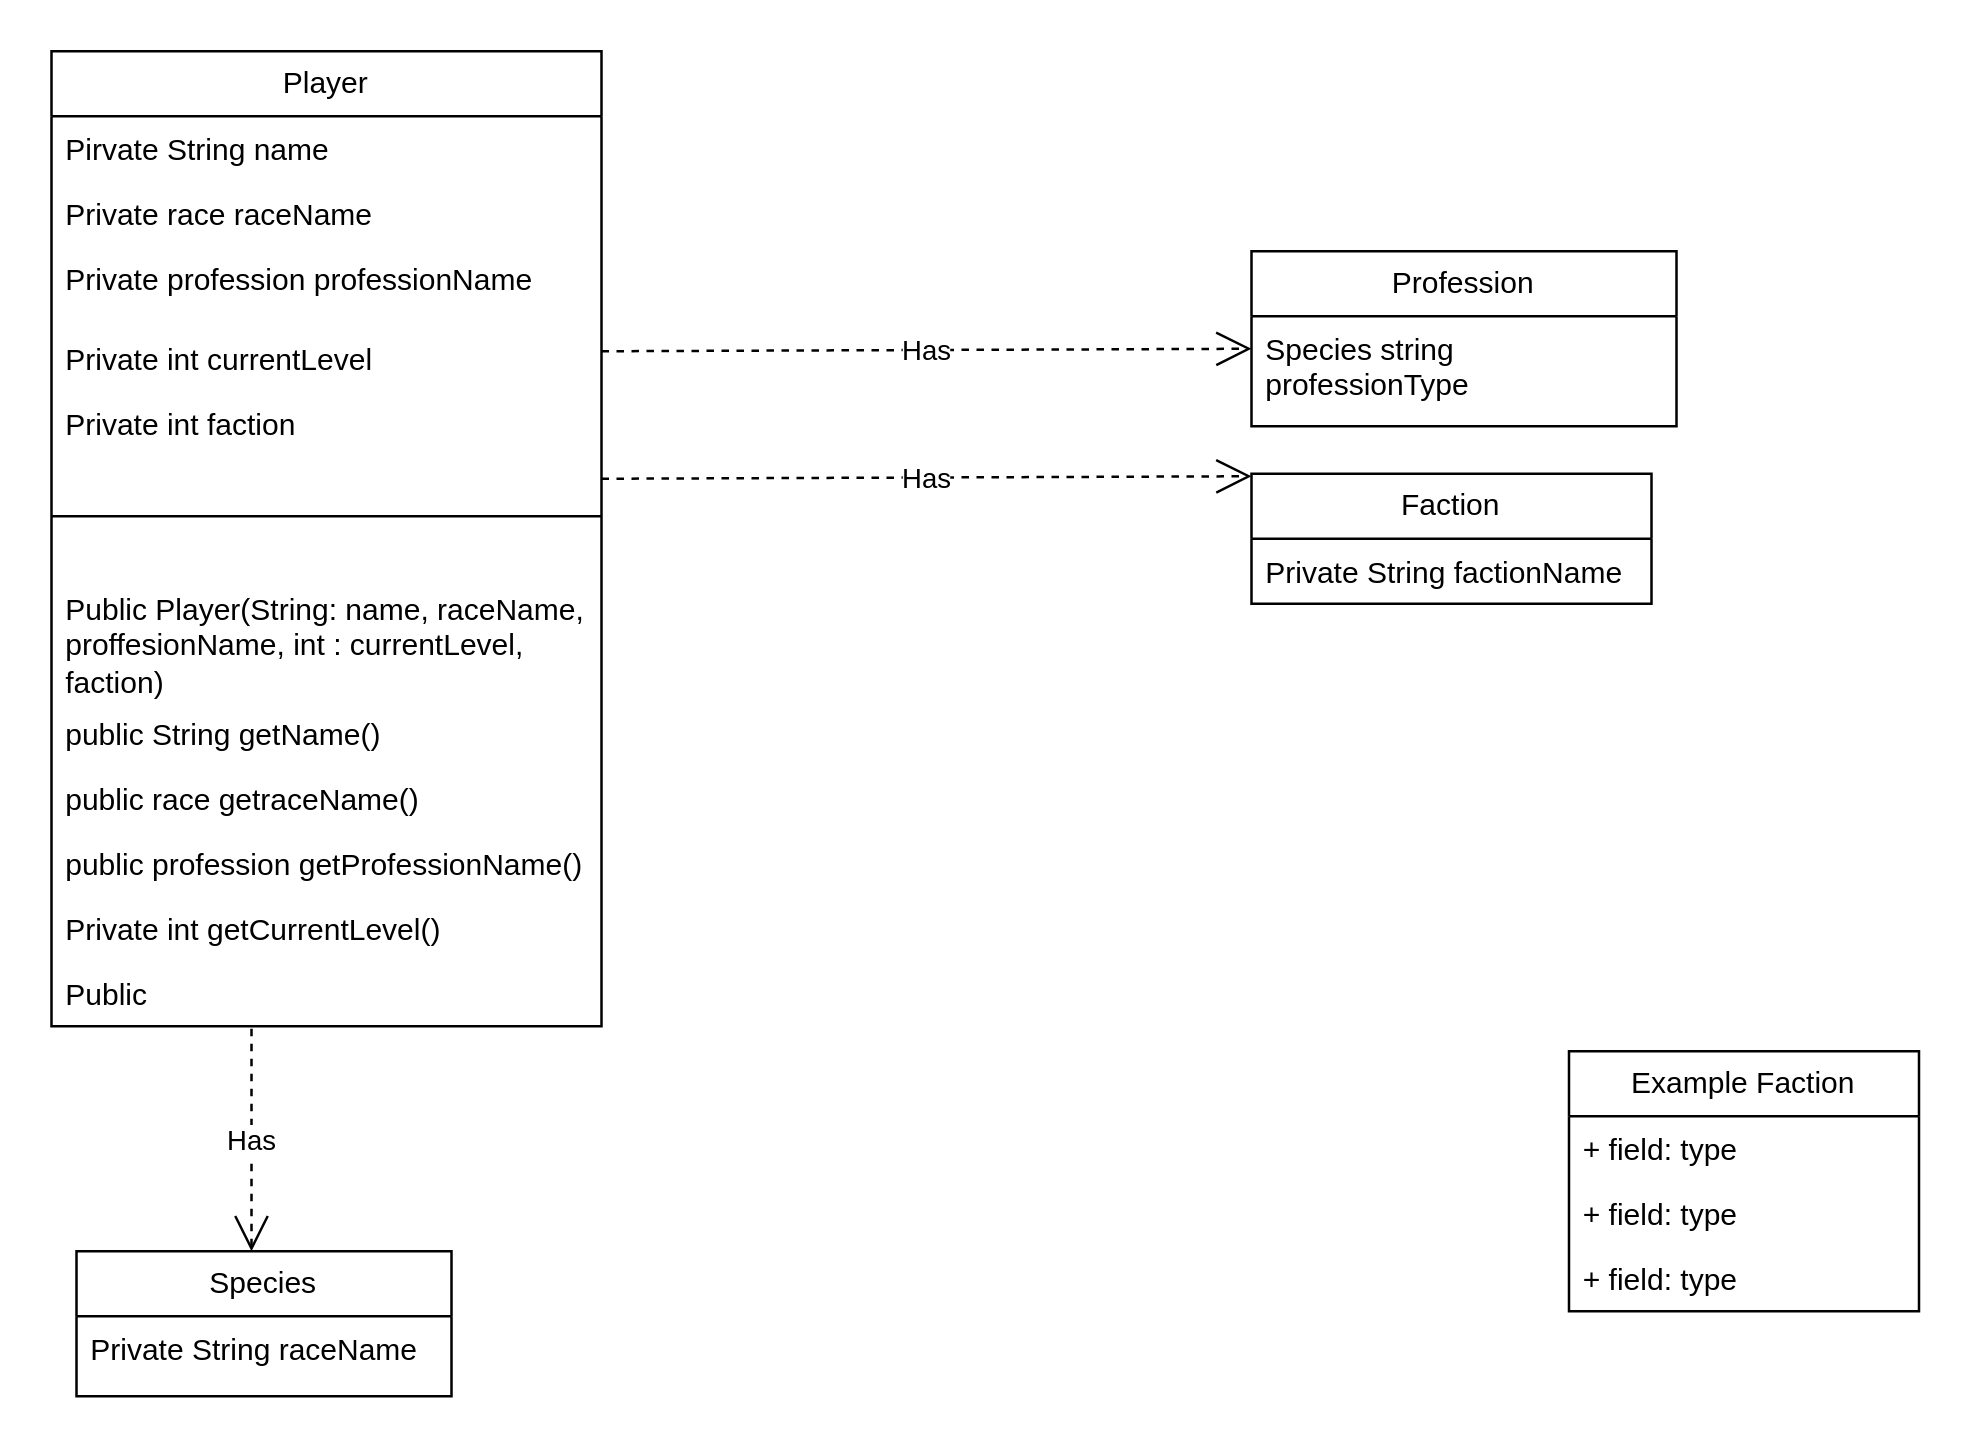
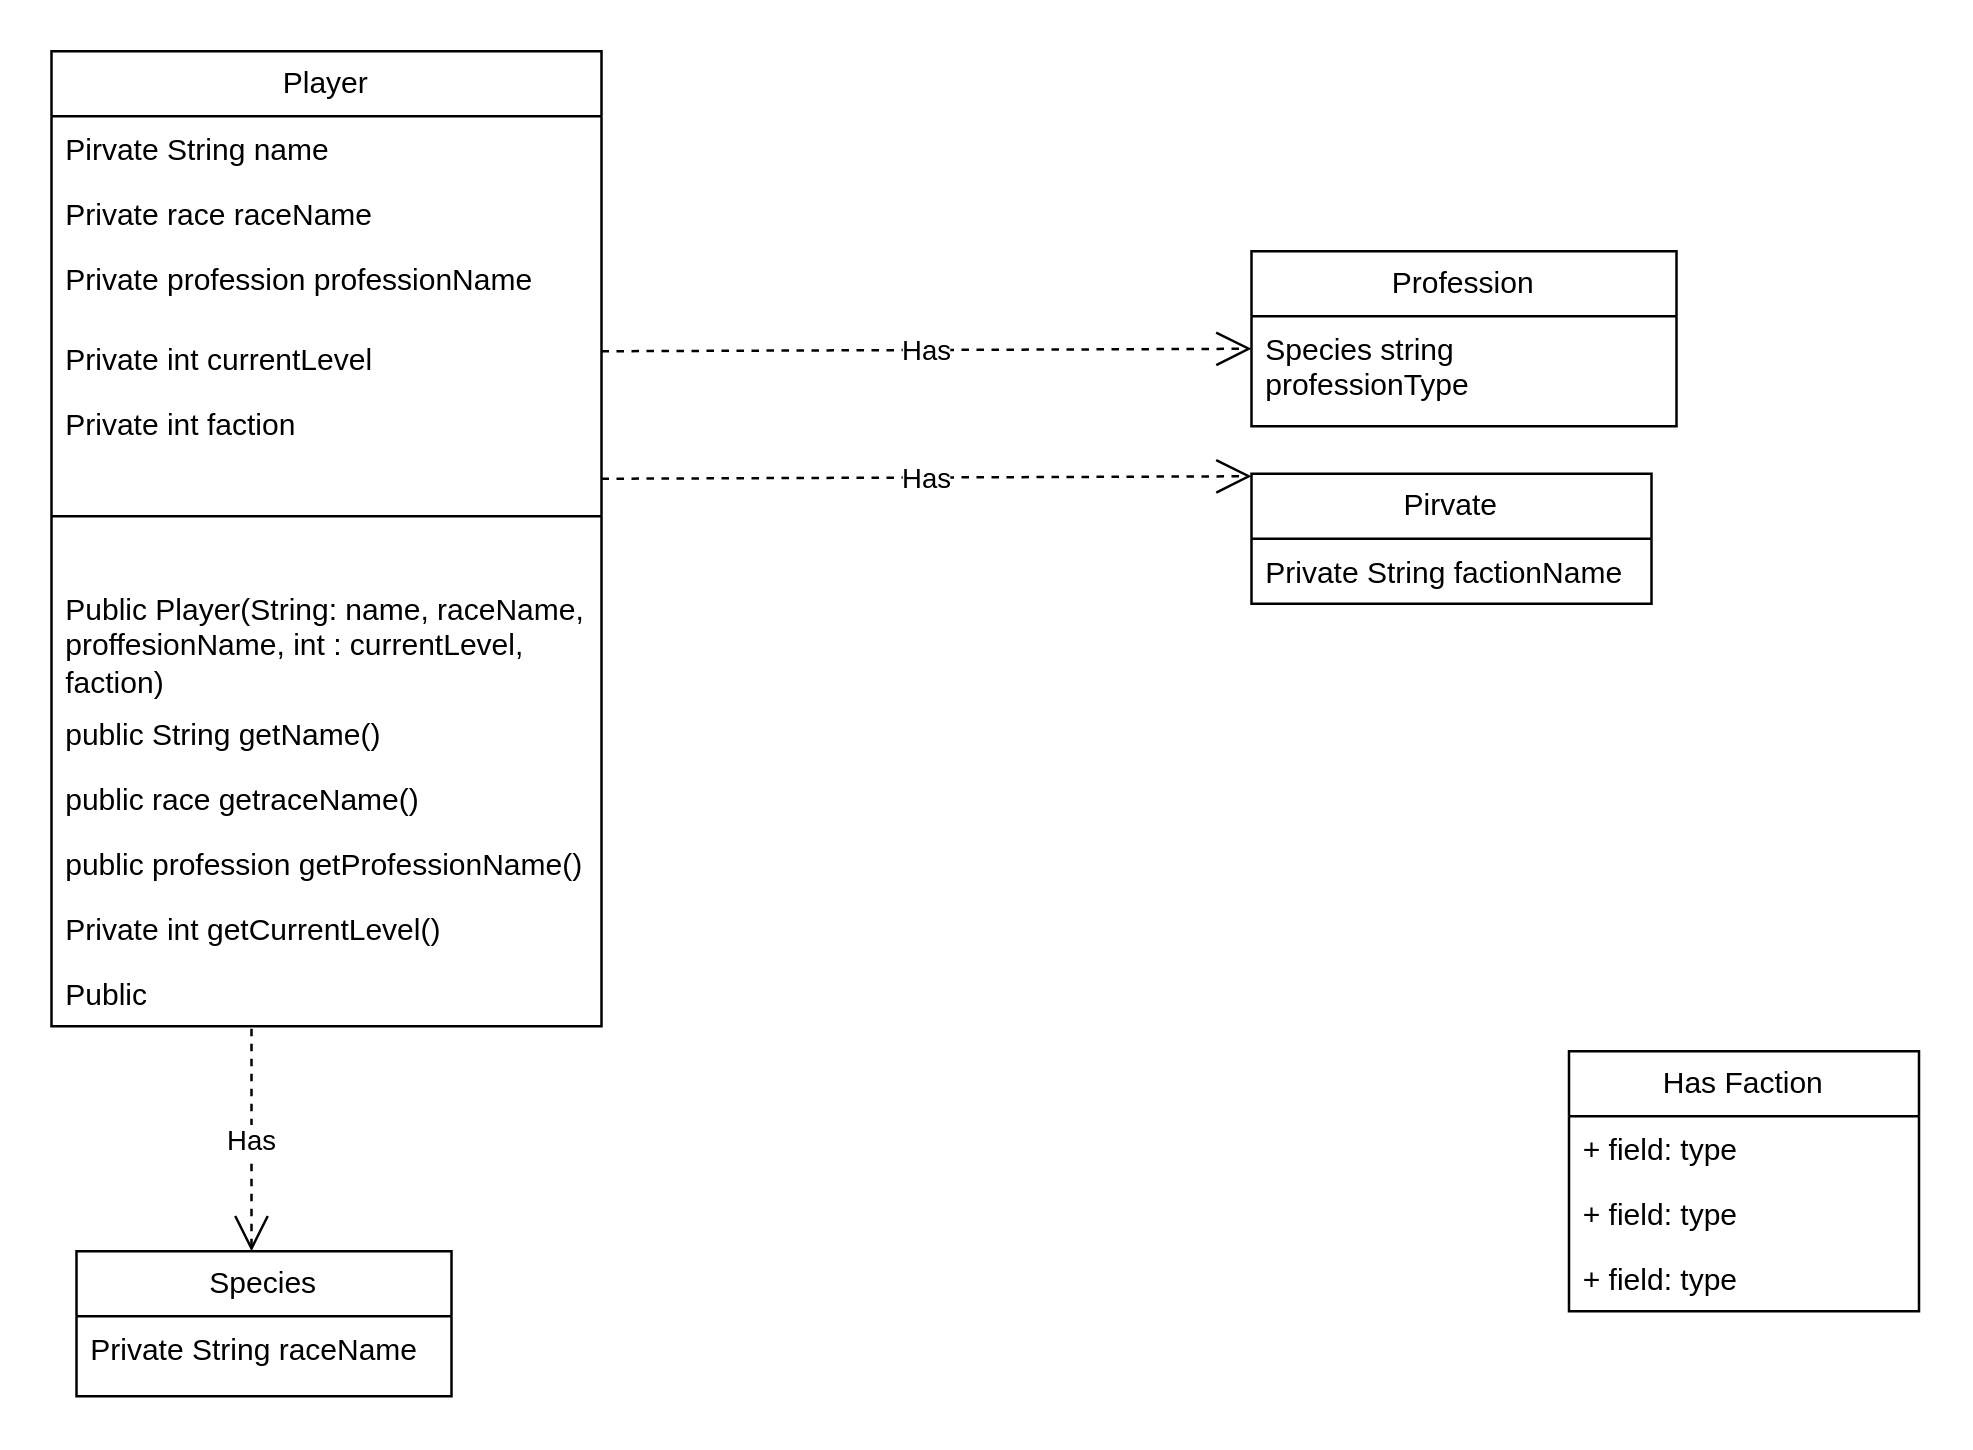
node "Faction": label "Faction" -> "Pirvate"
node "Example Faction": label "Example Faction" -> "Has Faction"
